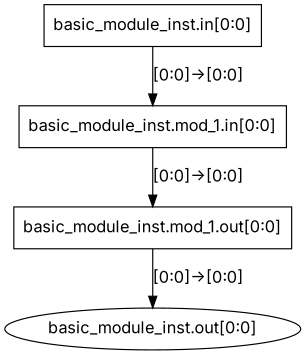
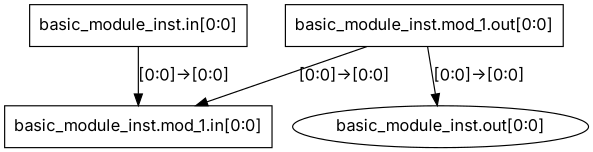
edge "basic_module_inst.mod_1.in[0:0]" -> "basic_module_inst.mod_1.out[0:0]": reversed
